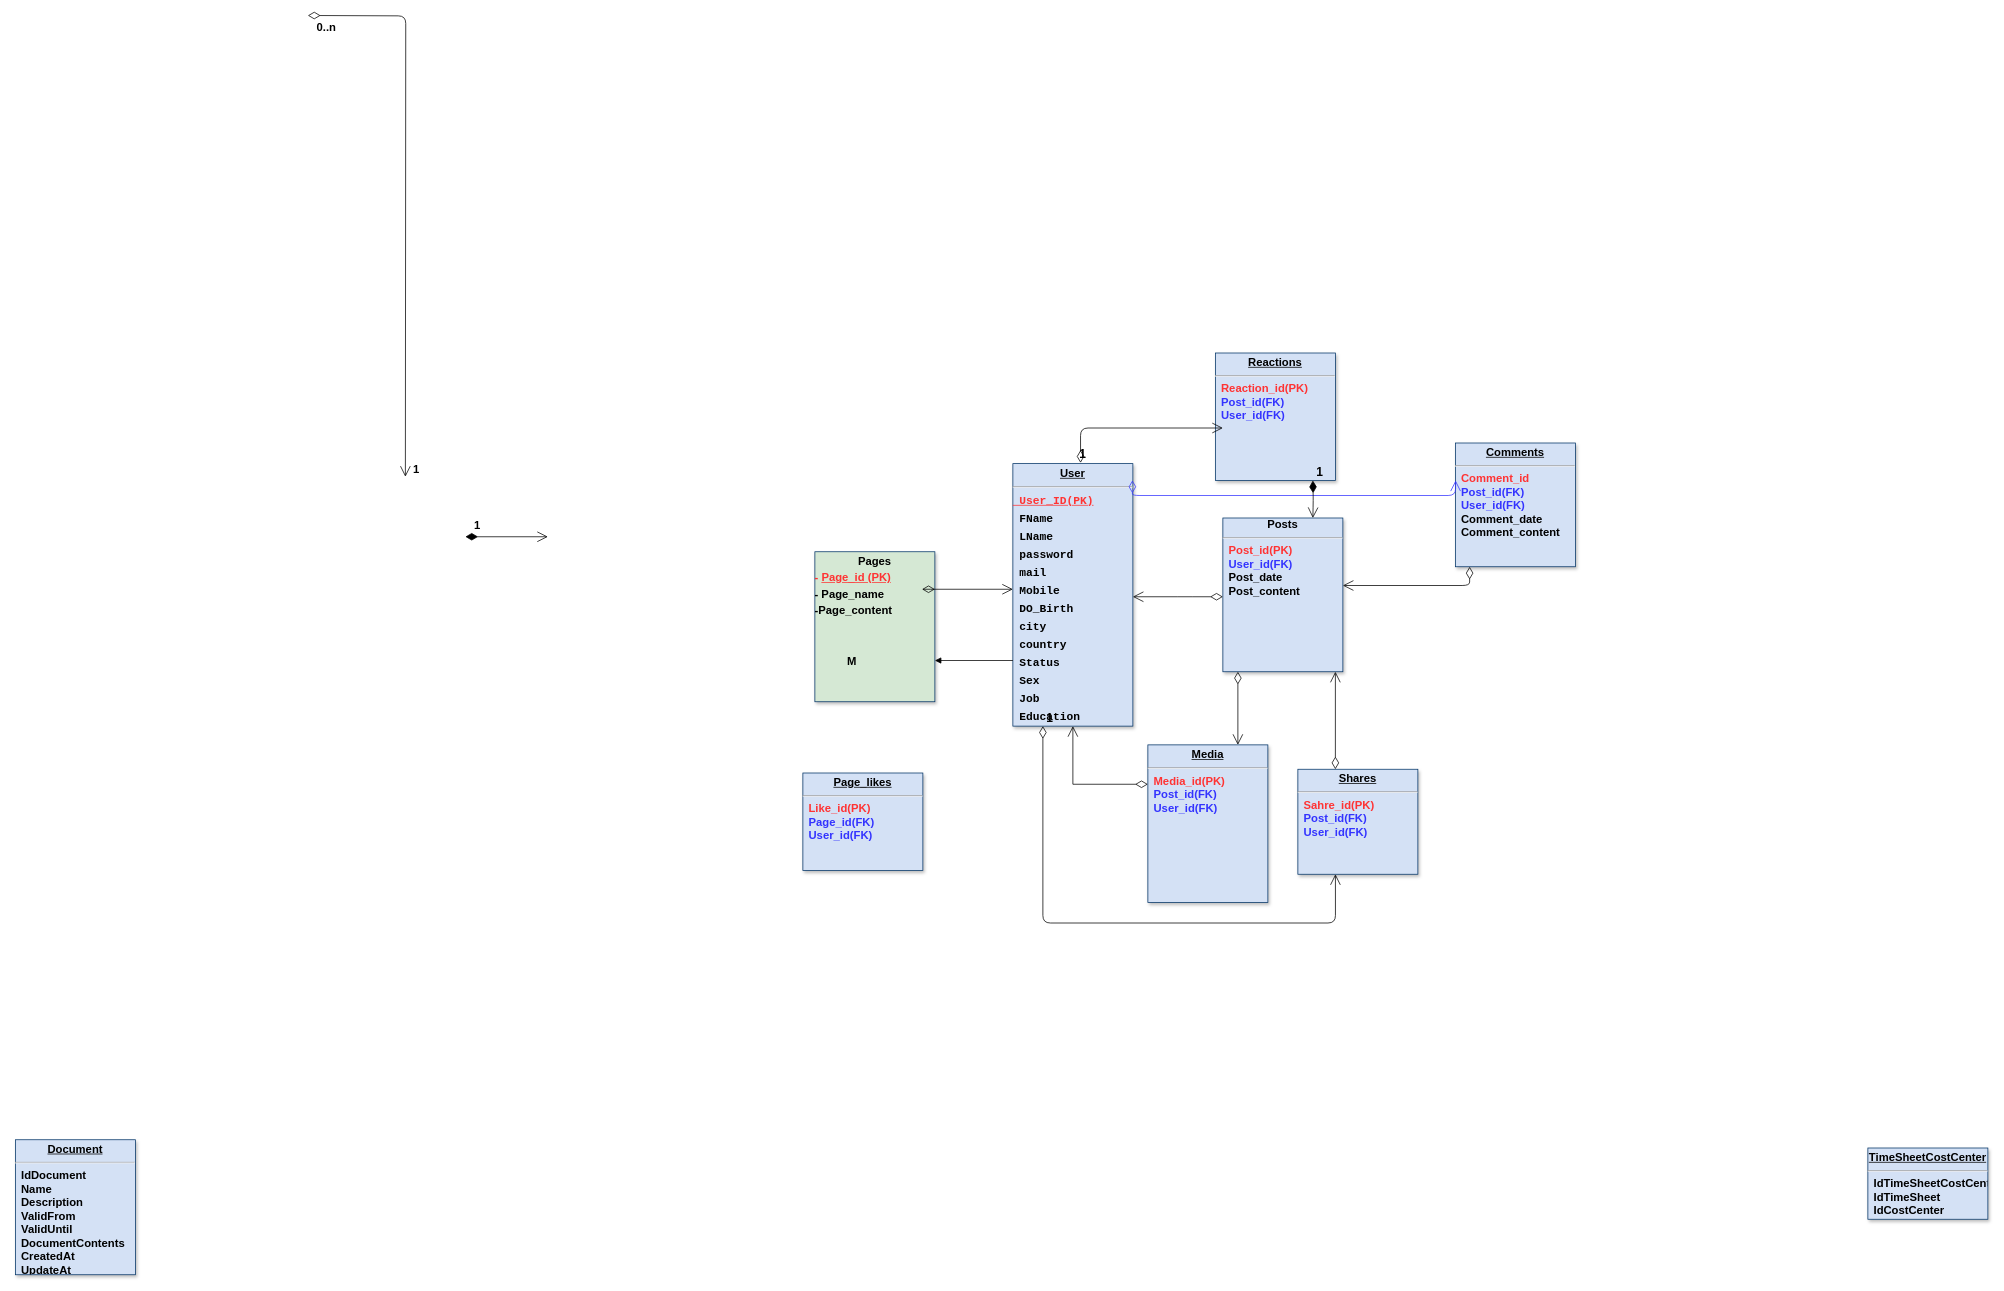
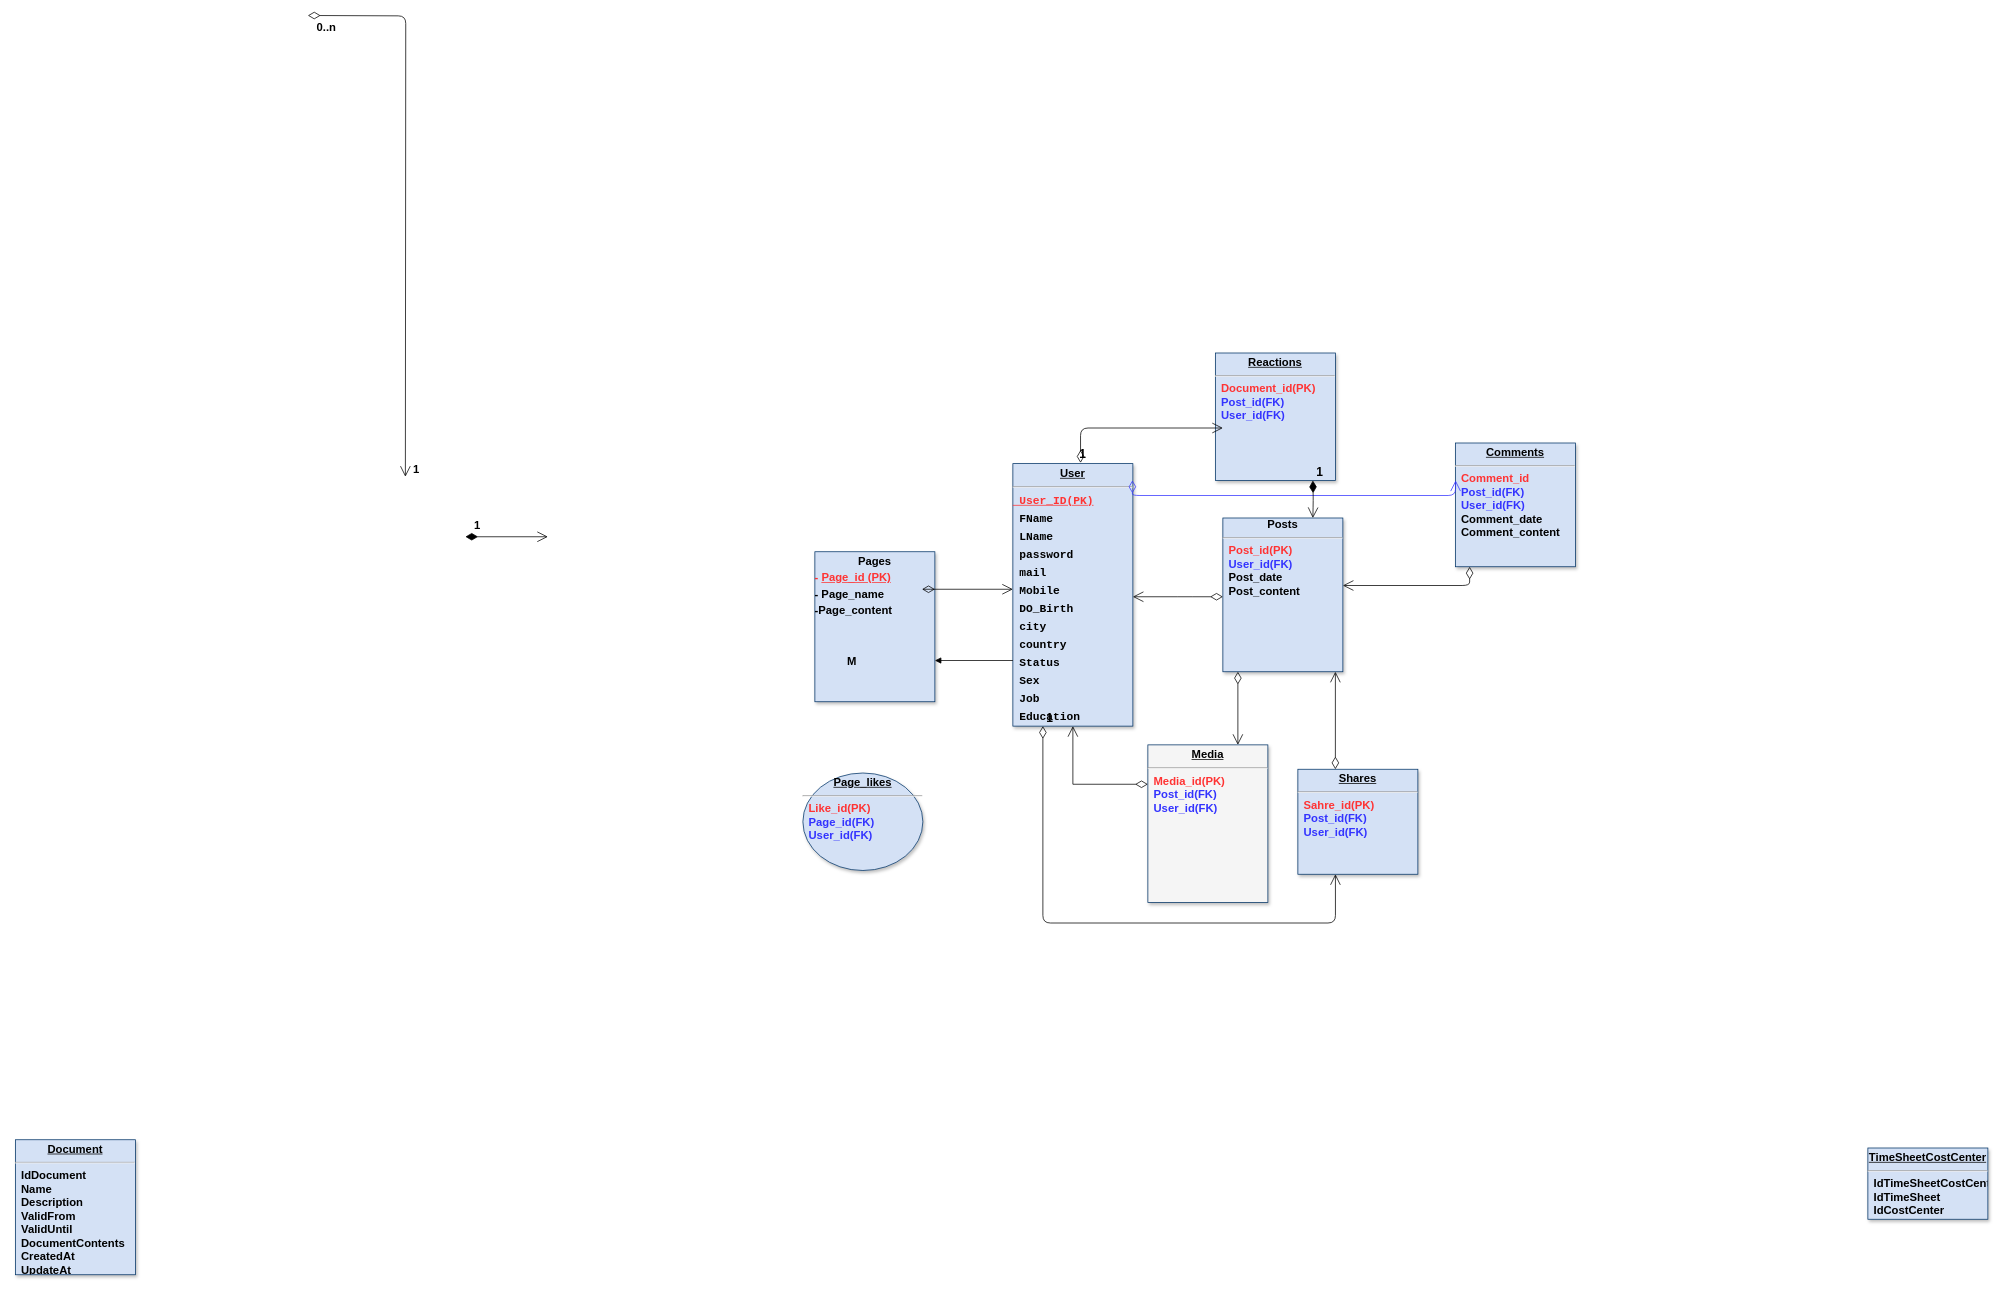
node "Reactions Reaction_id(PK) Post_id(FK) User_id(FK)": label "Reactions Reaction_id(PK) Post_id(FK) User_id(FK)" -> "Reactions Document_id(PK) Post_id(FK) User_id(FK)"
node "Pages - Page_id (PK) - Page_name -Page_content": fillcolor #d5e8d4 -> #d4e1f5
node "Page_likes Like_id(PK) Page_id(FK) User_id(FK)": shape rectangle -> ellipse
node "Media Media_id(PK) Post_id(FK) User_id(FK)": fillcolor #d4e1f5 -> #f5f5f5
